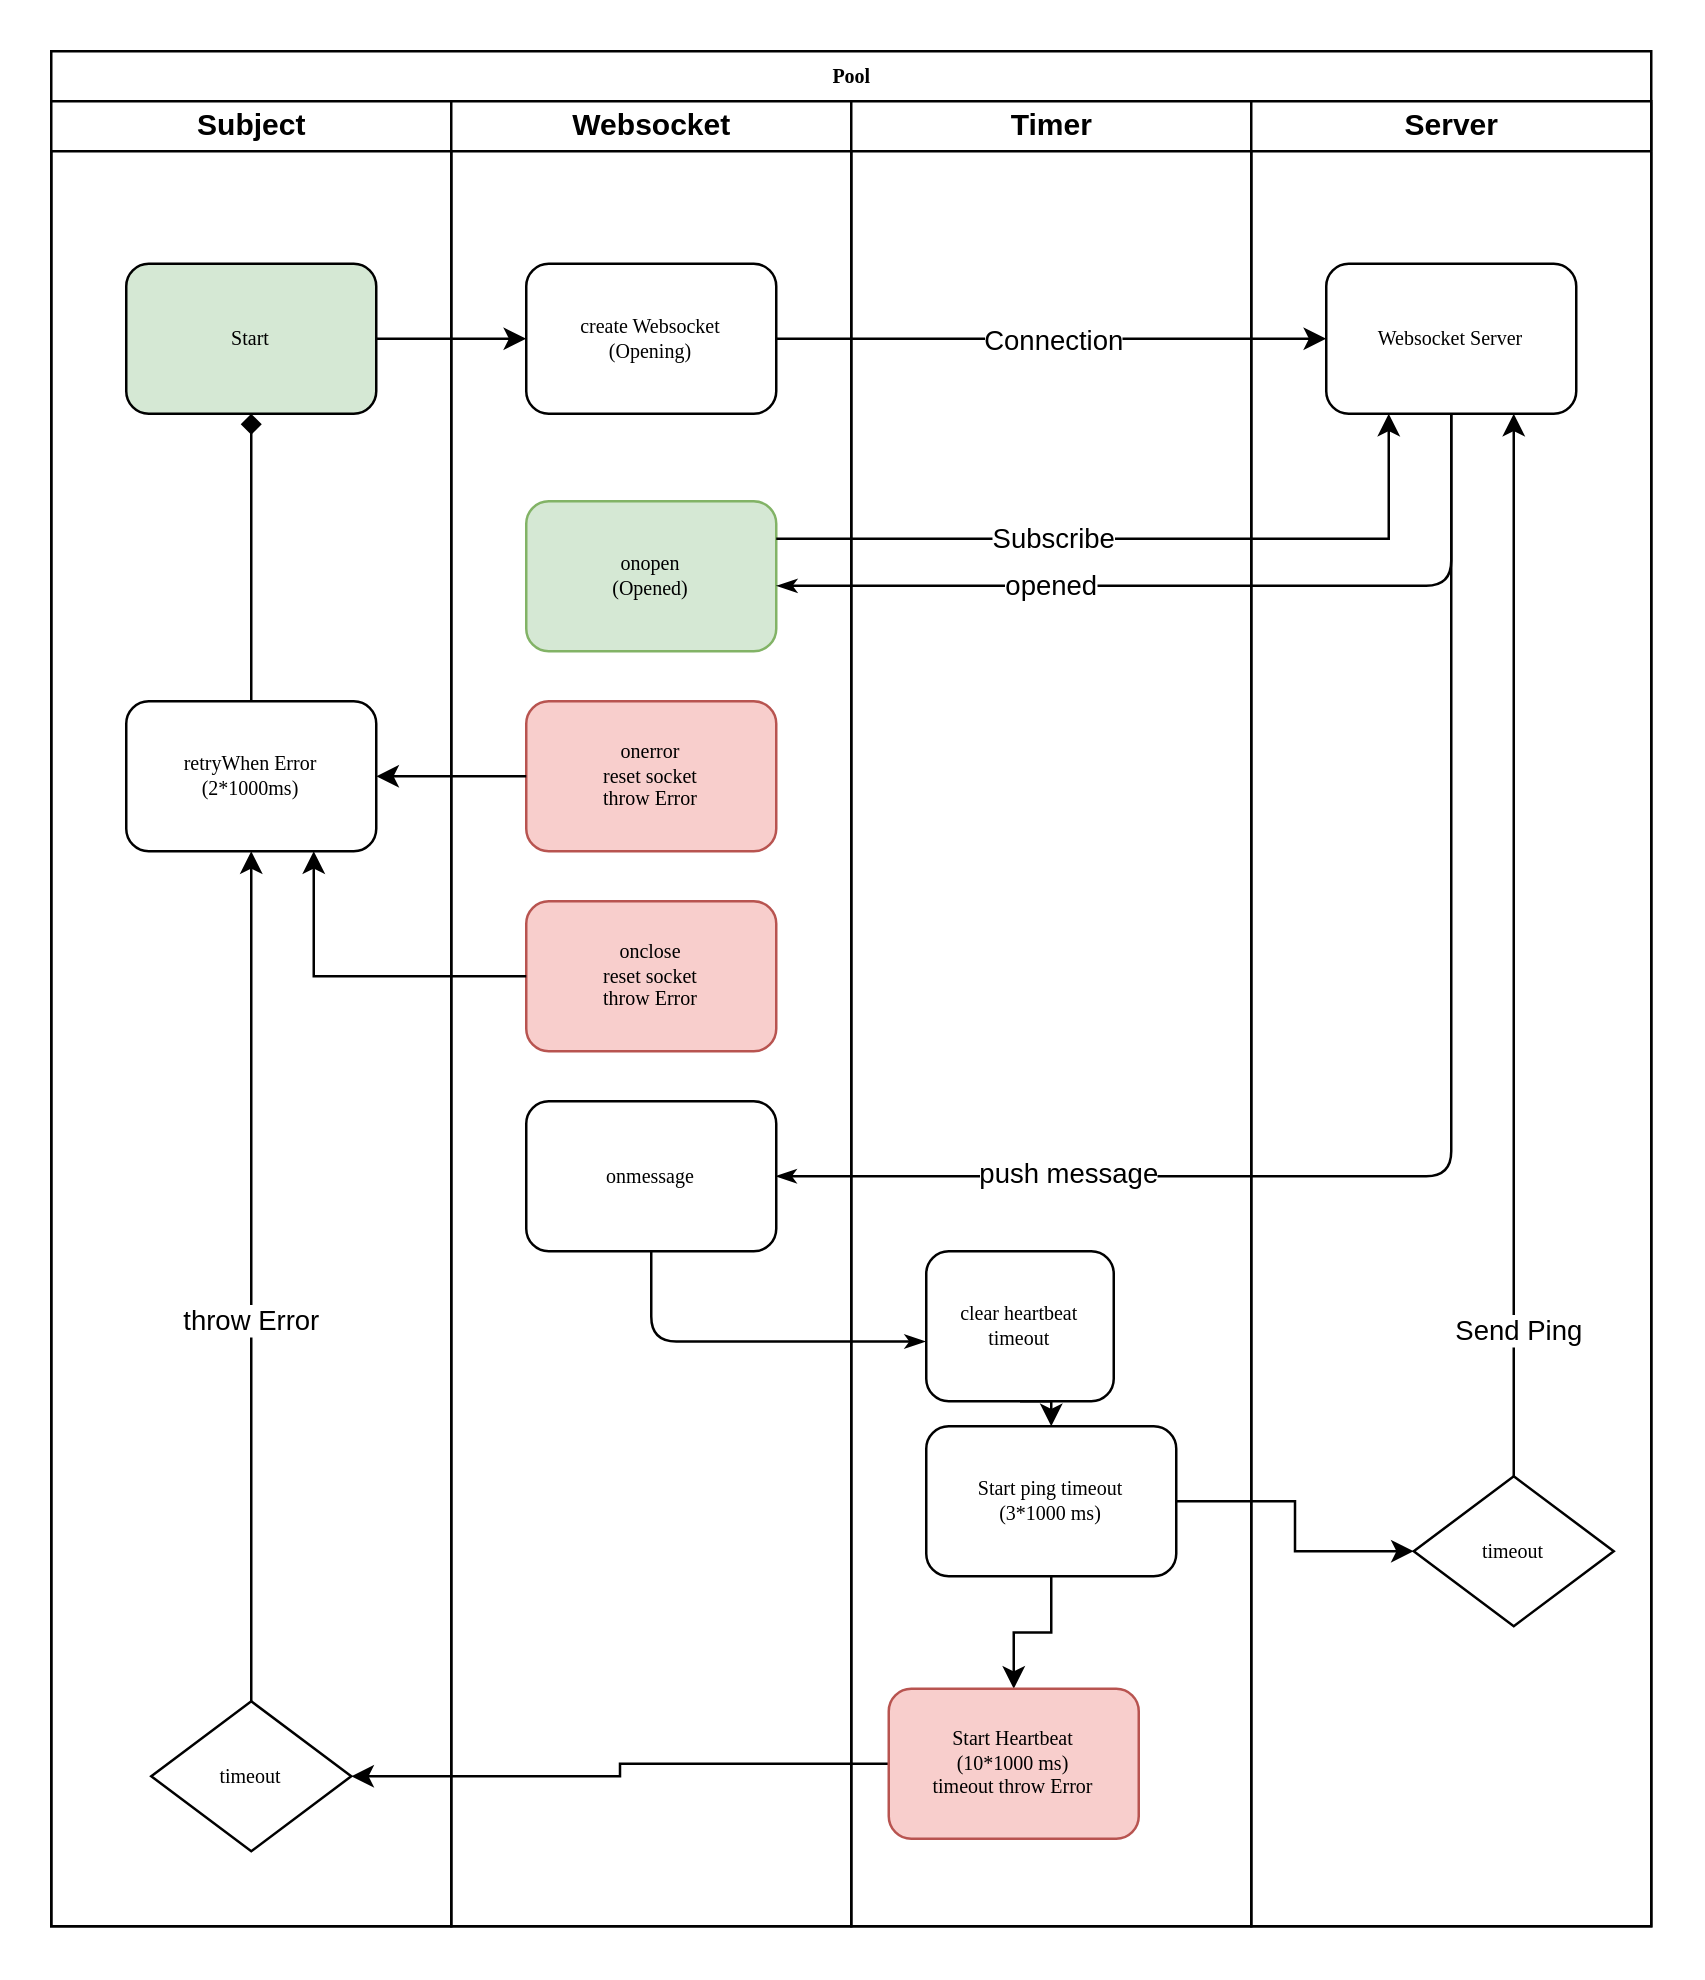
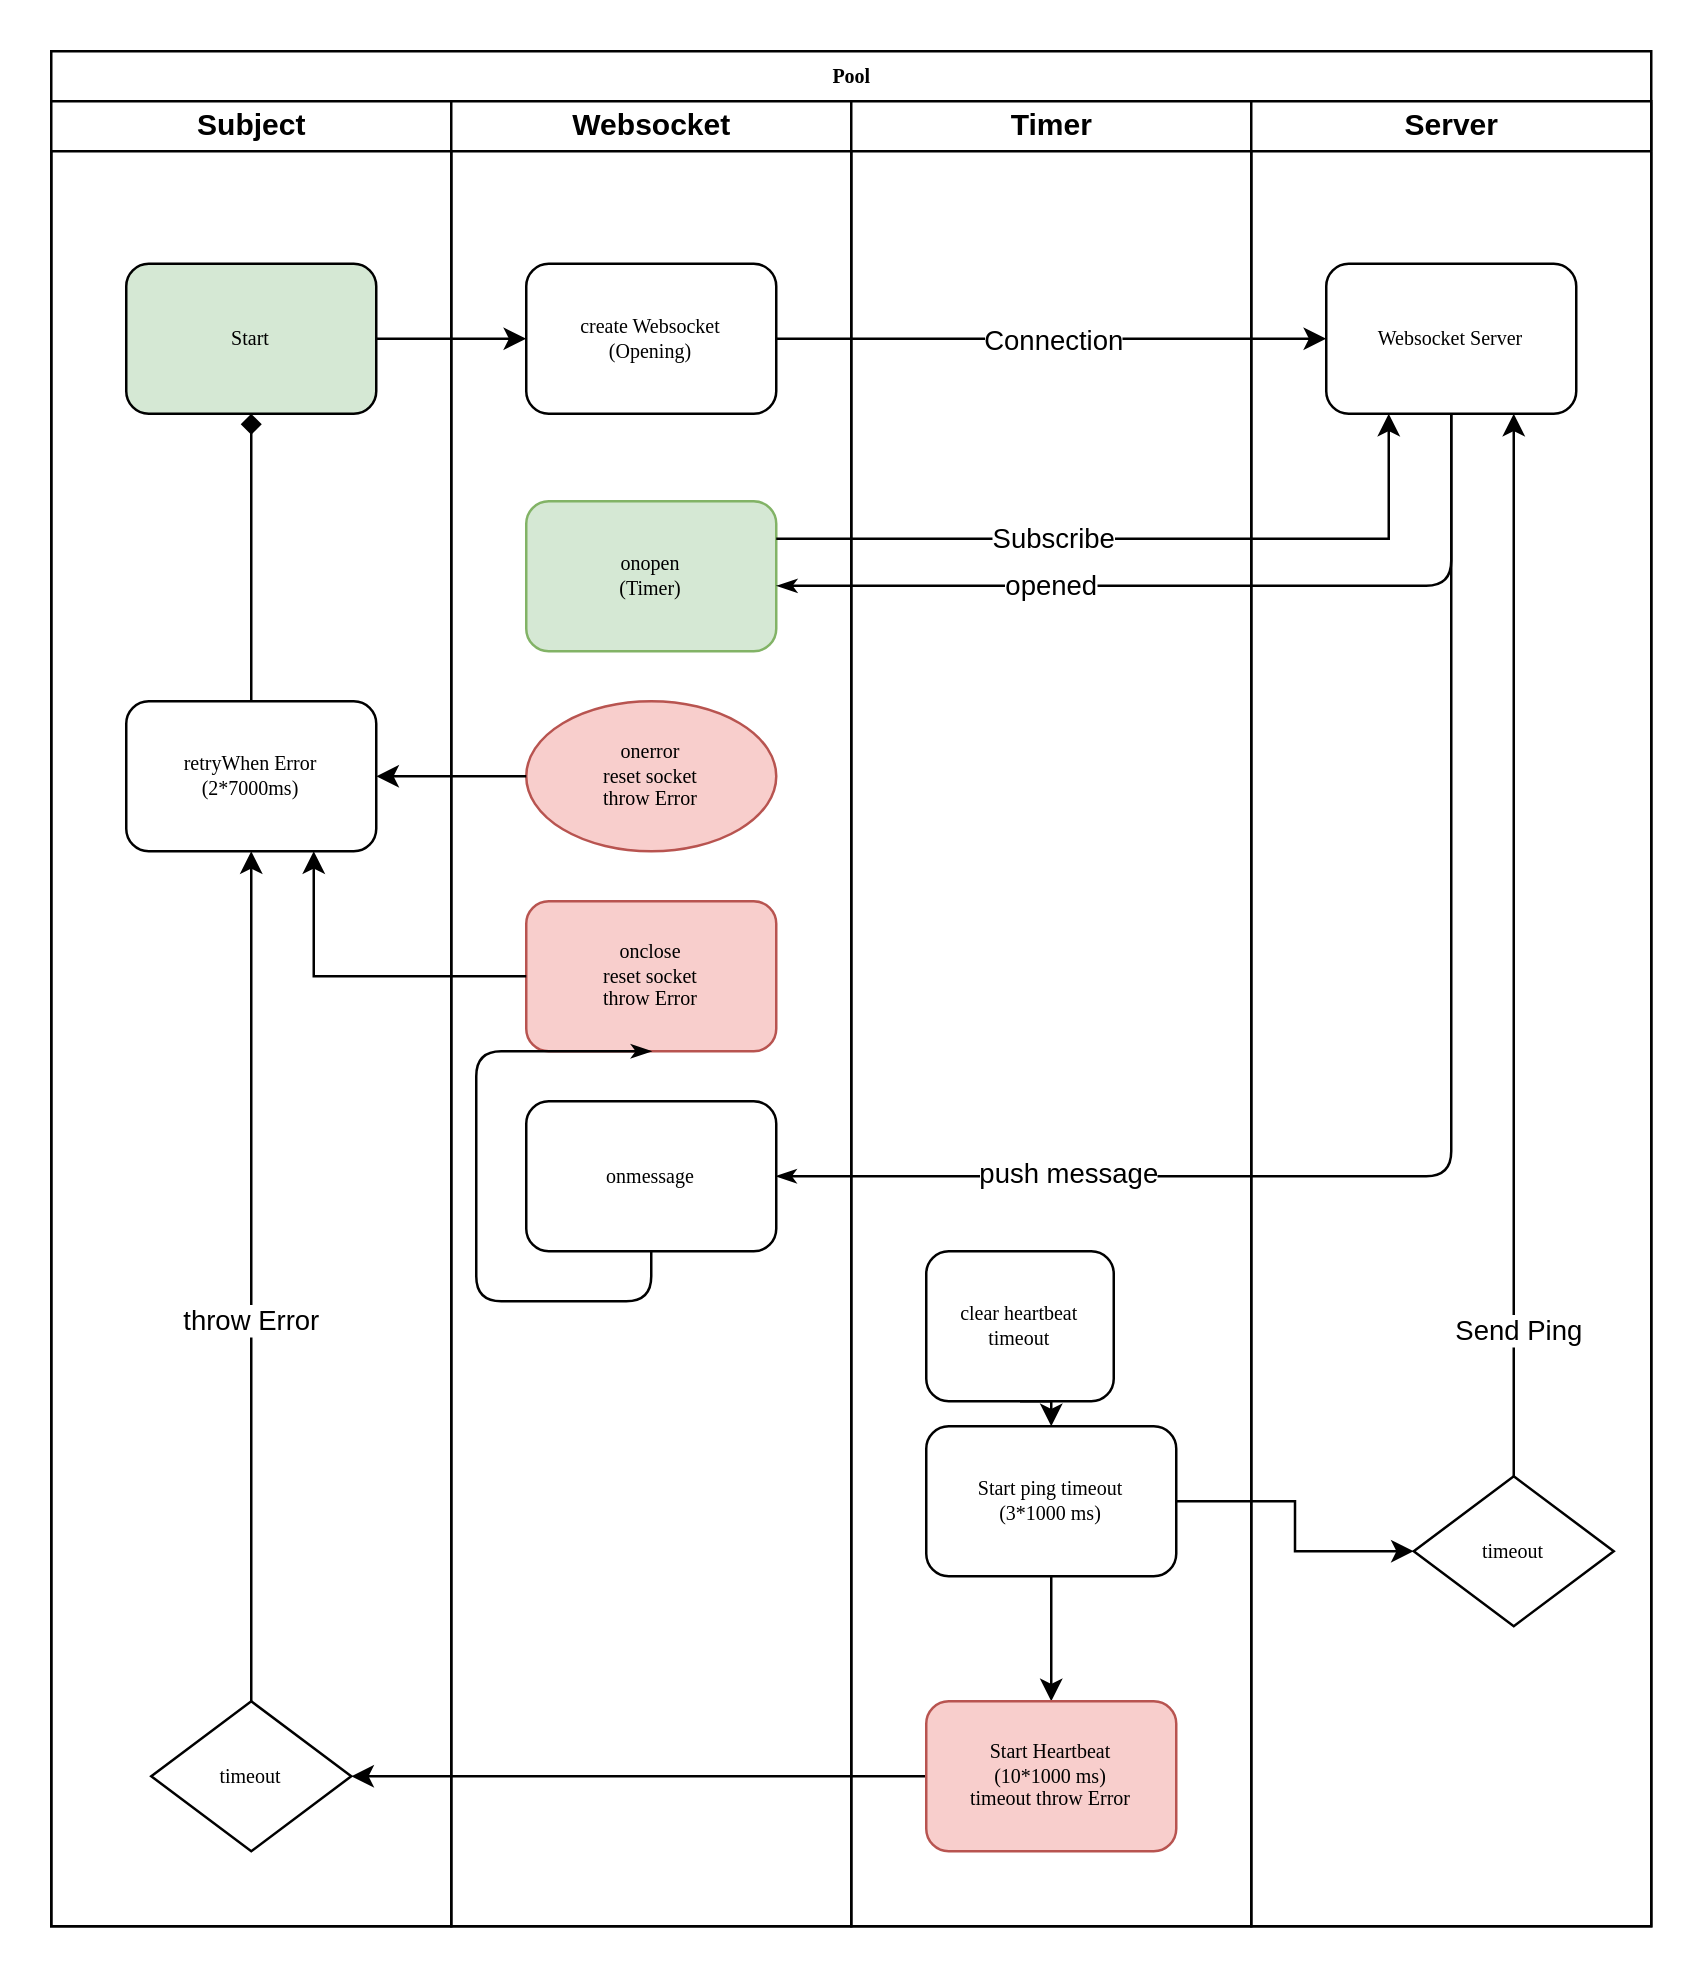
node "onopen (Opened)": label "onopen (Opened)" -> "onopen (Timer)"
node "retryWhen Error (2*1000ms)": label "retryWhen Error (2*1000ms)" -> "retryWhen Error (2*7000ms)"
node "onerror reset socket throw Error": shape rounded rectangle -> ellipse
edge "onmessage" -> "clear heartbeat timeout": now "onmessage" -> "onclose reset socket throw Error"
node "Start Heartbeat (10*1000 ms) timeout throw Error": moved (1014, 1764) -> (1051, 1776)
